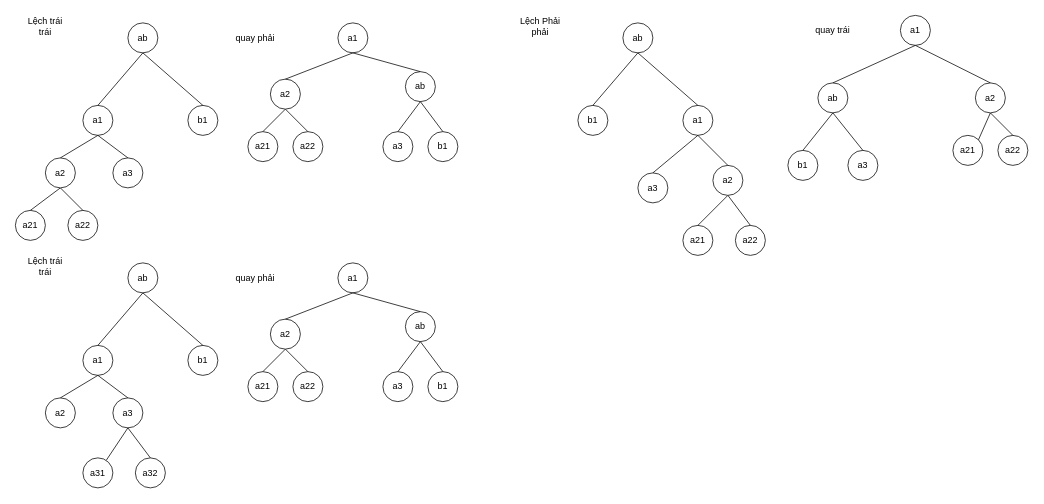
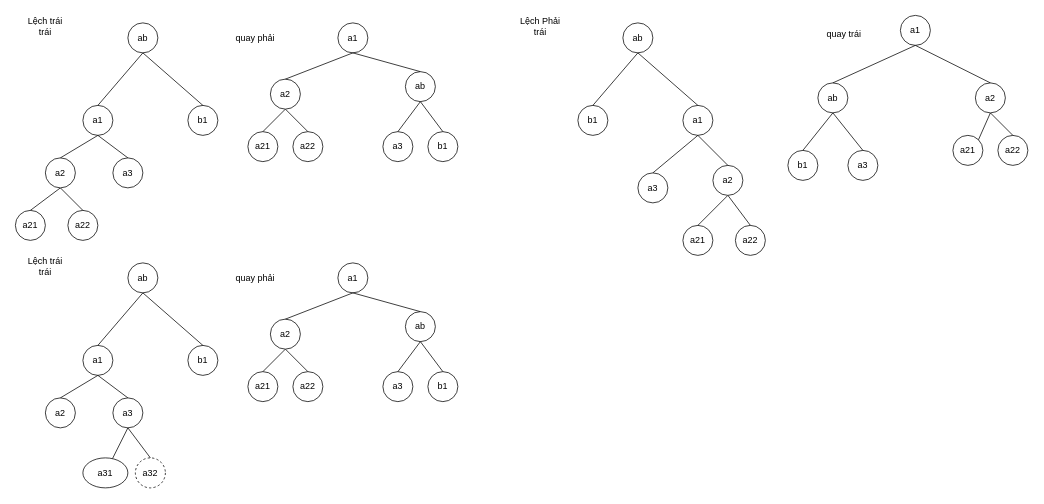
node "Lệch Phải phải": label "Lệch Phải phải" -> "Lệch Phải trái"
node "quay trái": moved (833, 30) -> (844, 34)
node "a31": size 30x30 -> 45x30
node "a32": style solid -> dashed
